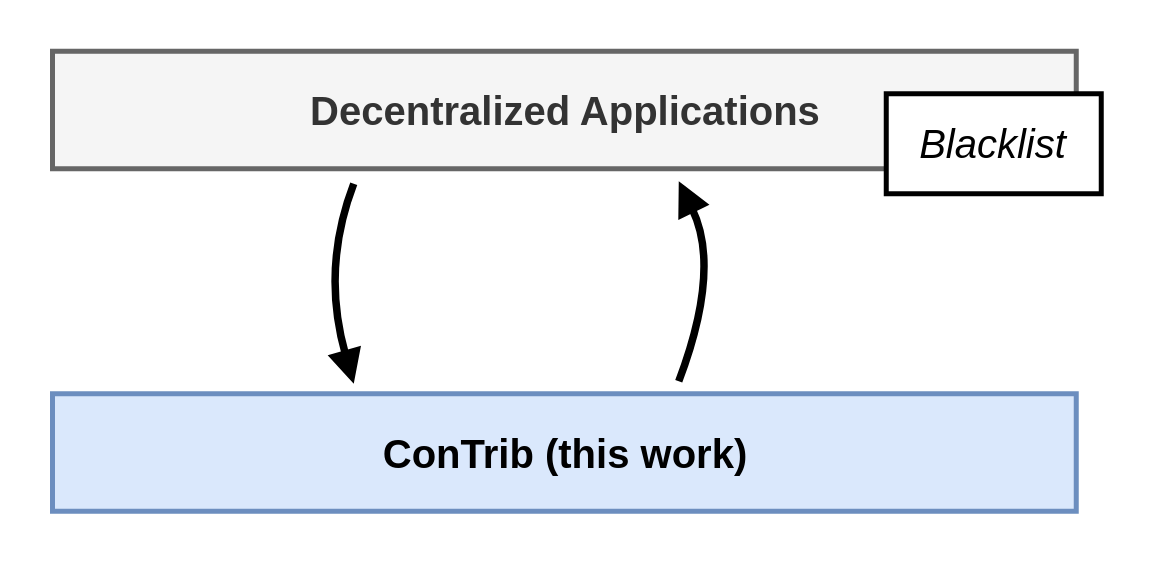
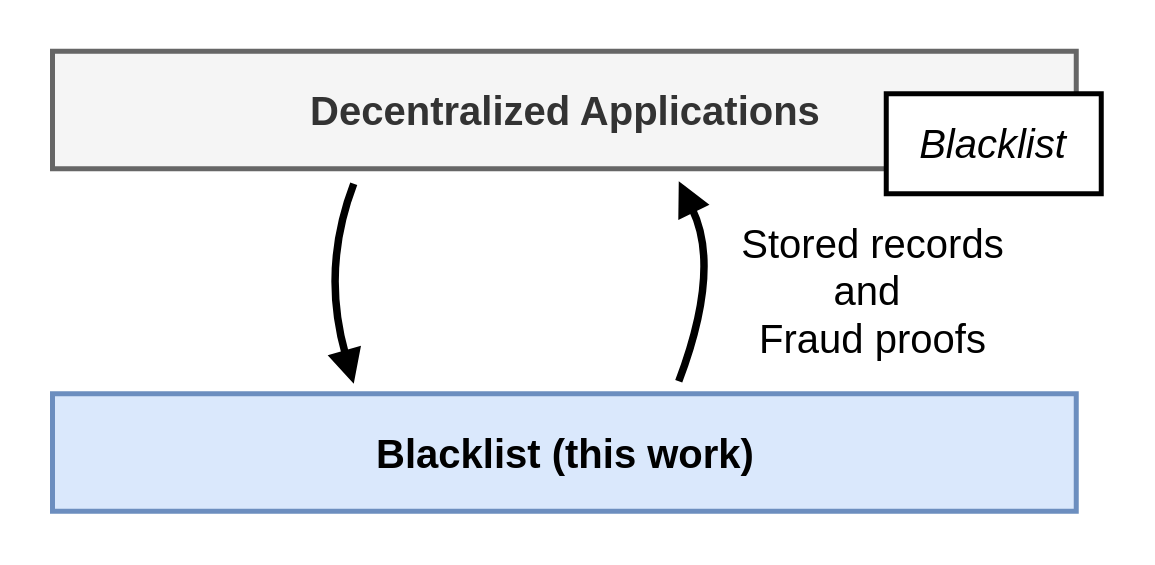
node "Stored records and Fraud proofs": added
node "ConTrib (this work)": label "ConTrib (this work)" -> "Blacklist (this work)"
